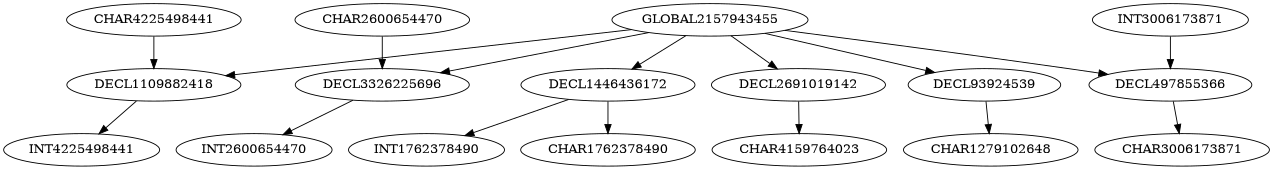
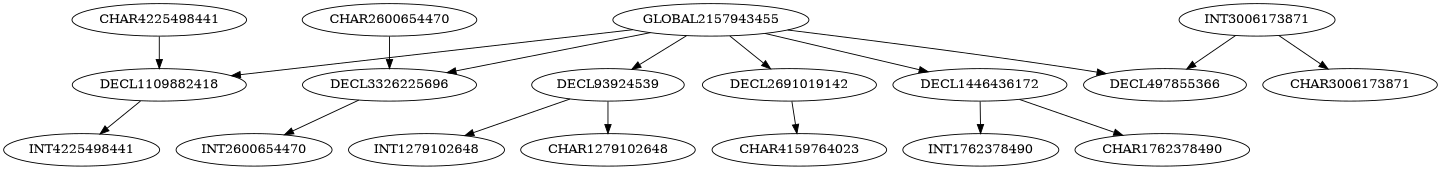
edge "DECL497855366" -> "CHAR3006173871": now "INT3006173871" -> "CHAR3006173871"
node "INT1279102648": added
